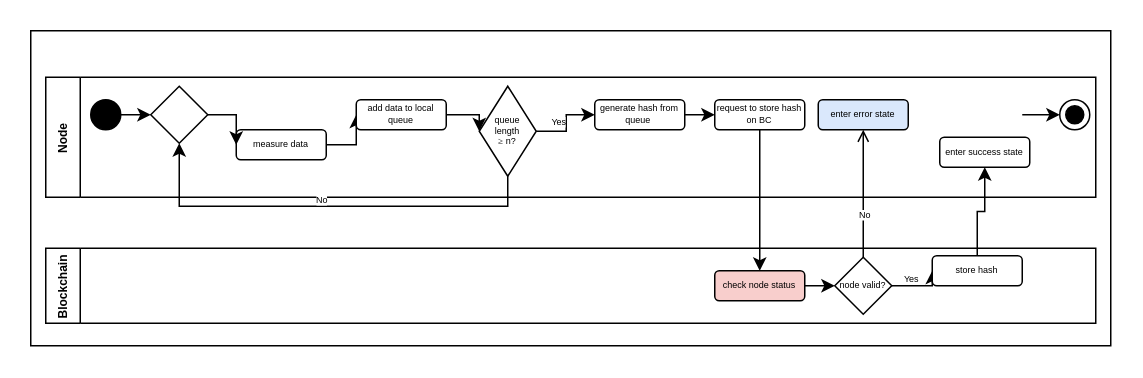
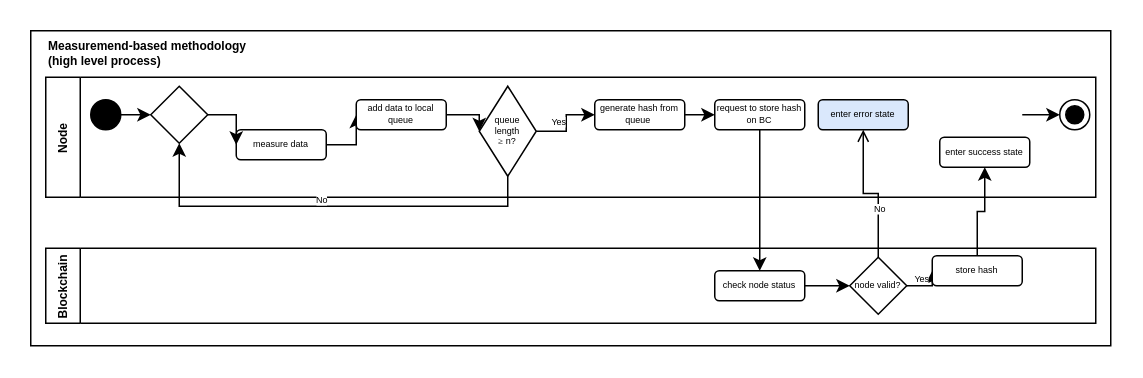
node "Measuremend-based methodology (high level process)": added
node "check node status": fillcolor #f8cecc -> #ffffff
node "node valid?": moved (863, 286) -> (878, 286)
